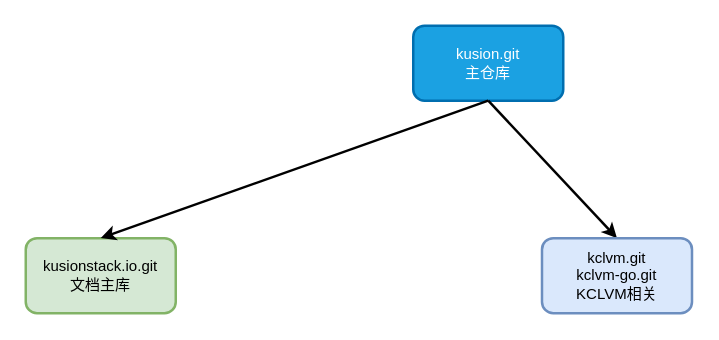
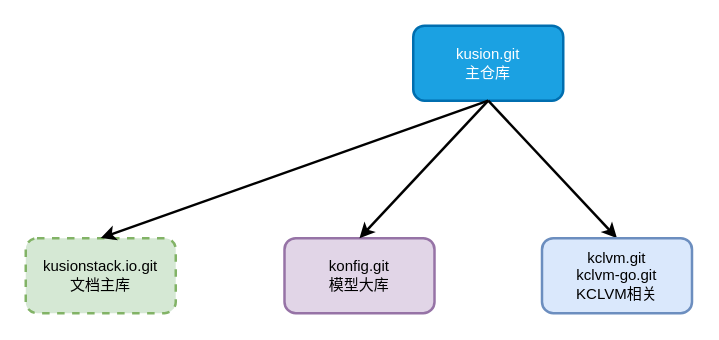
edge "kusion.git 主仓库" -> "konfig.git 模型大库": added
node "kusionstack.io.git 文档主库": style solid -> dashed
node "konfig.git 模型大库": added
